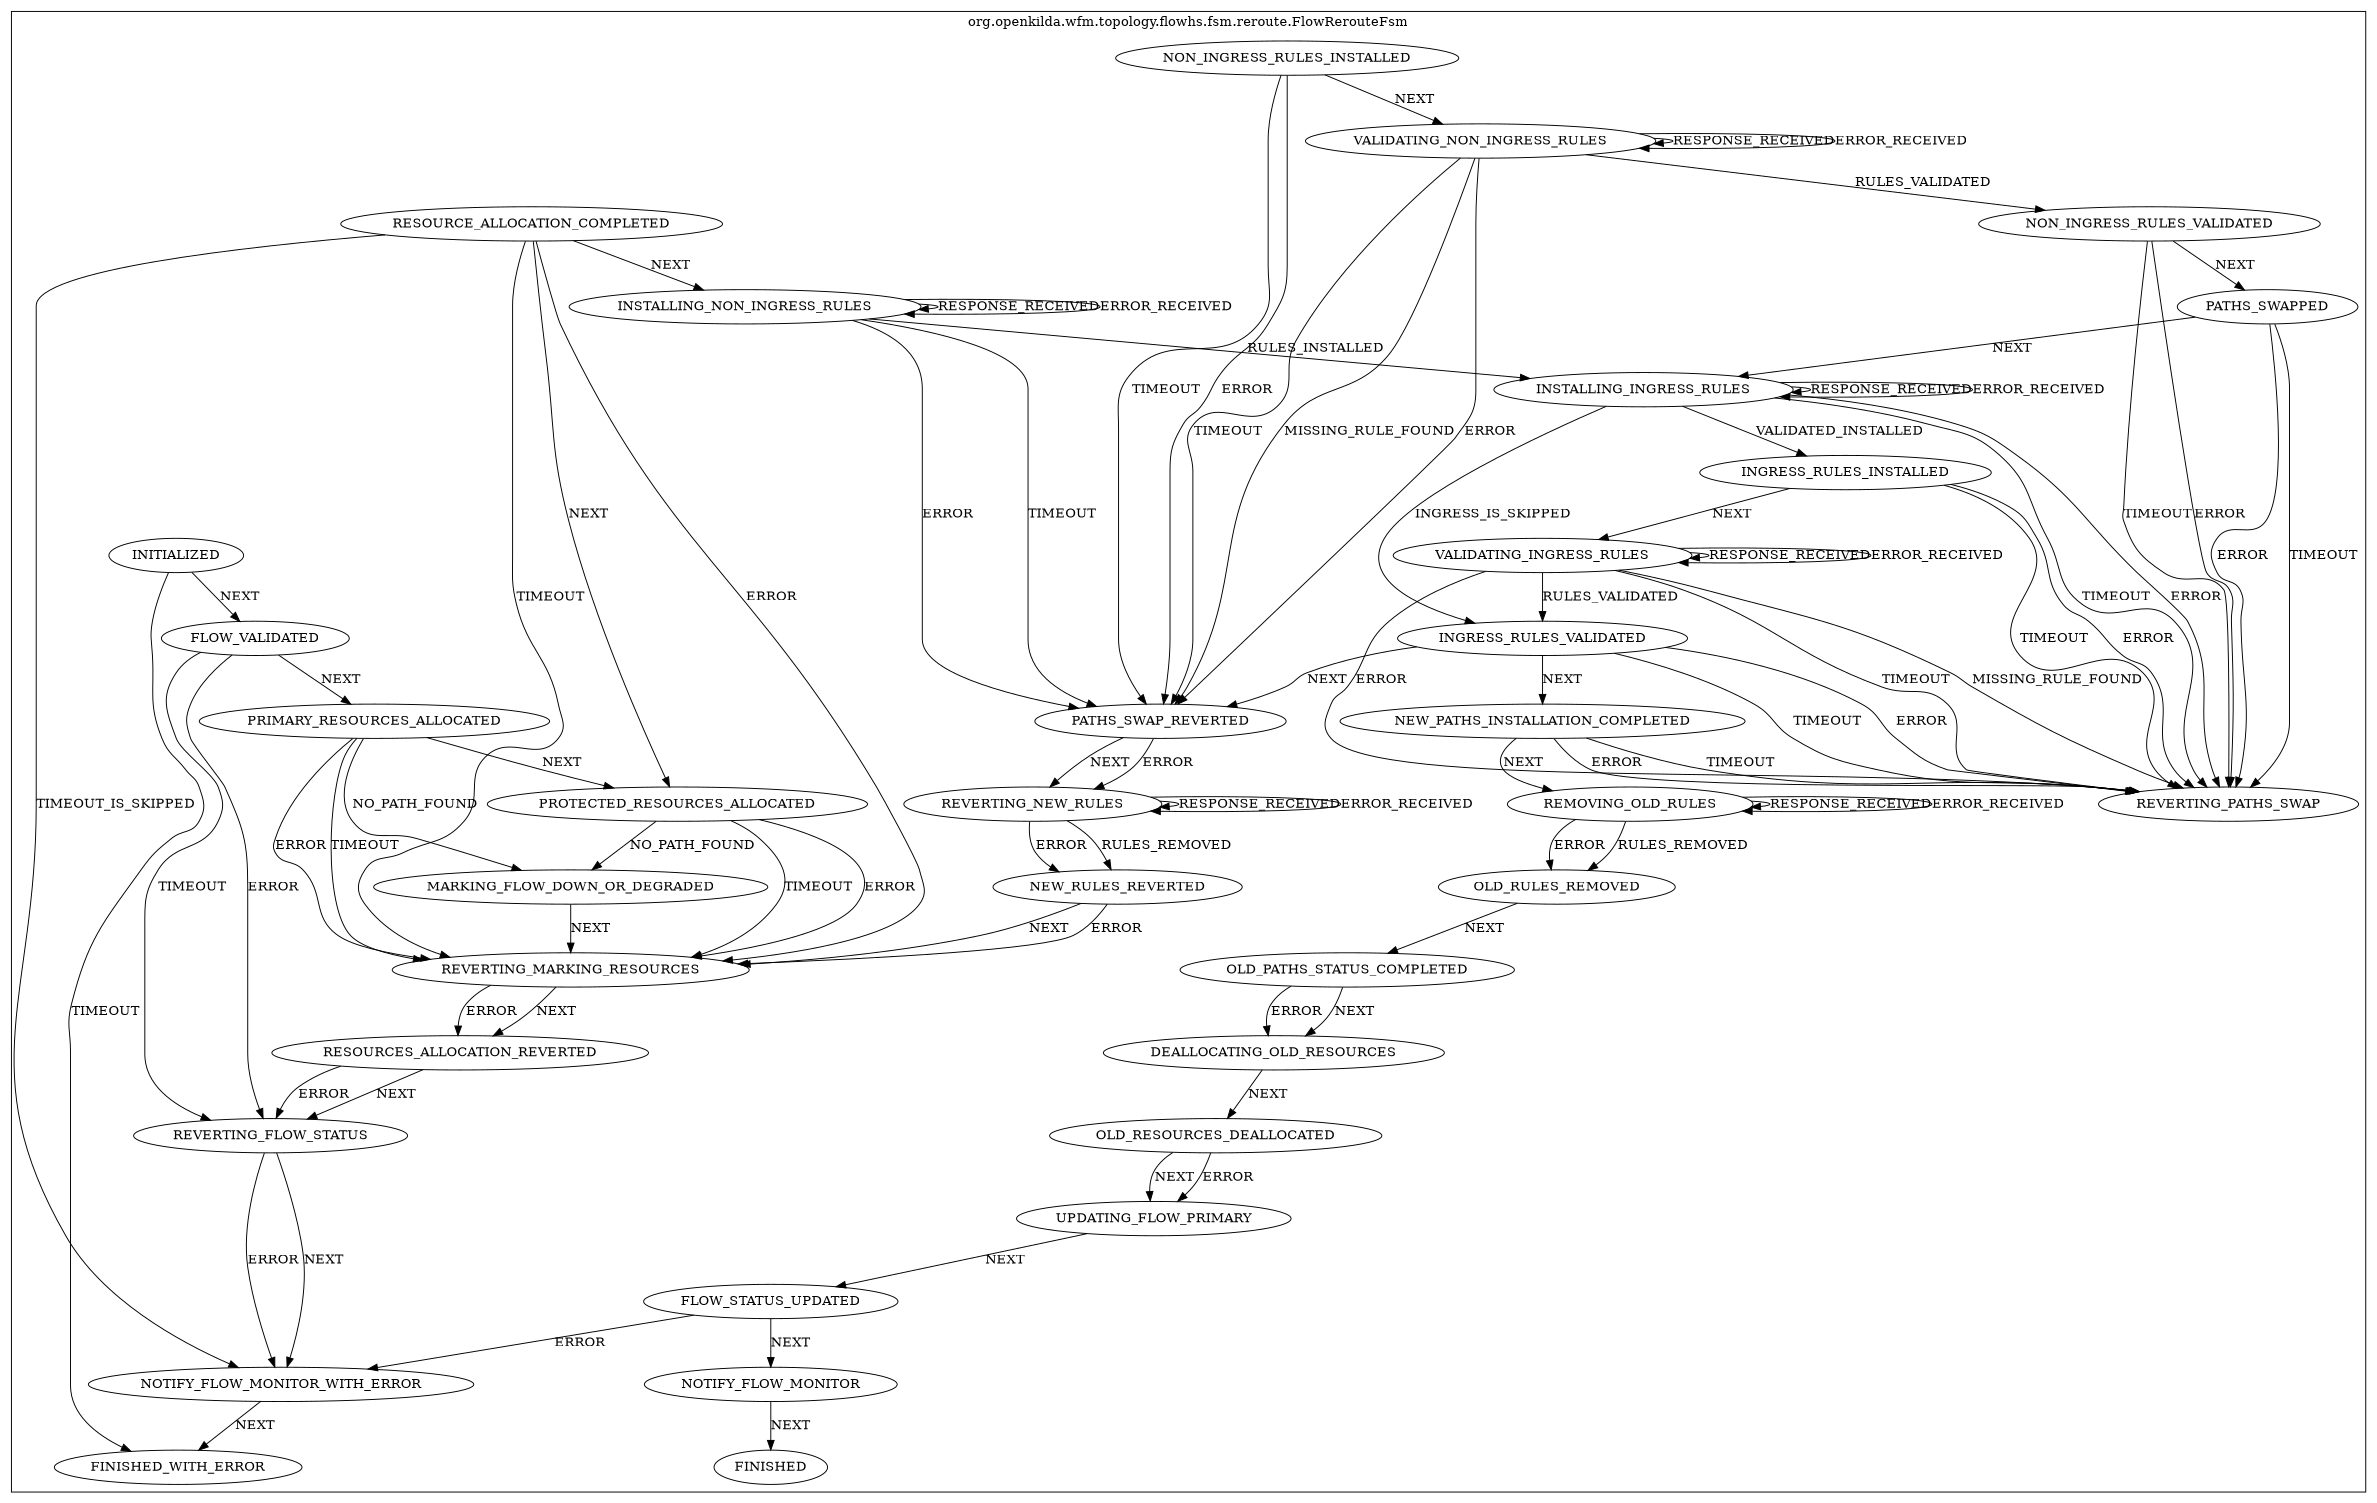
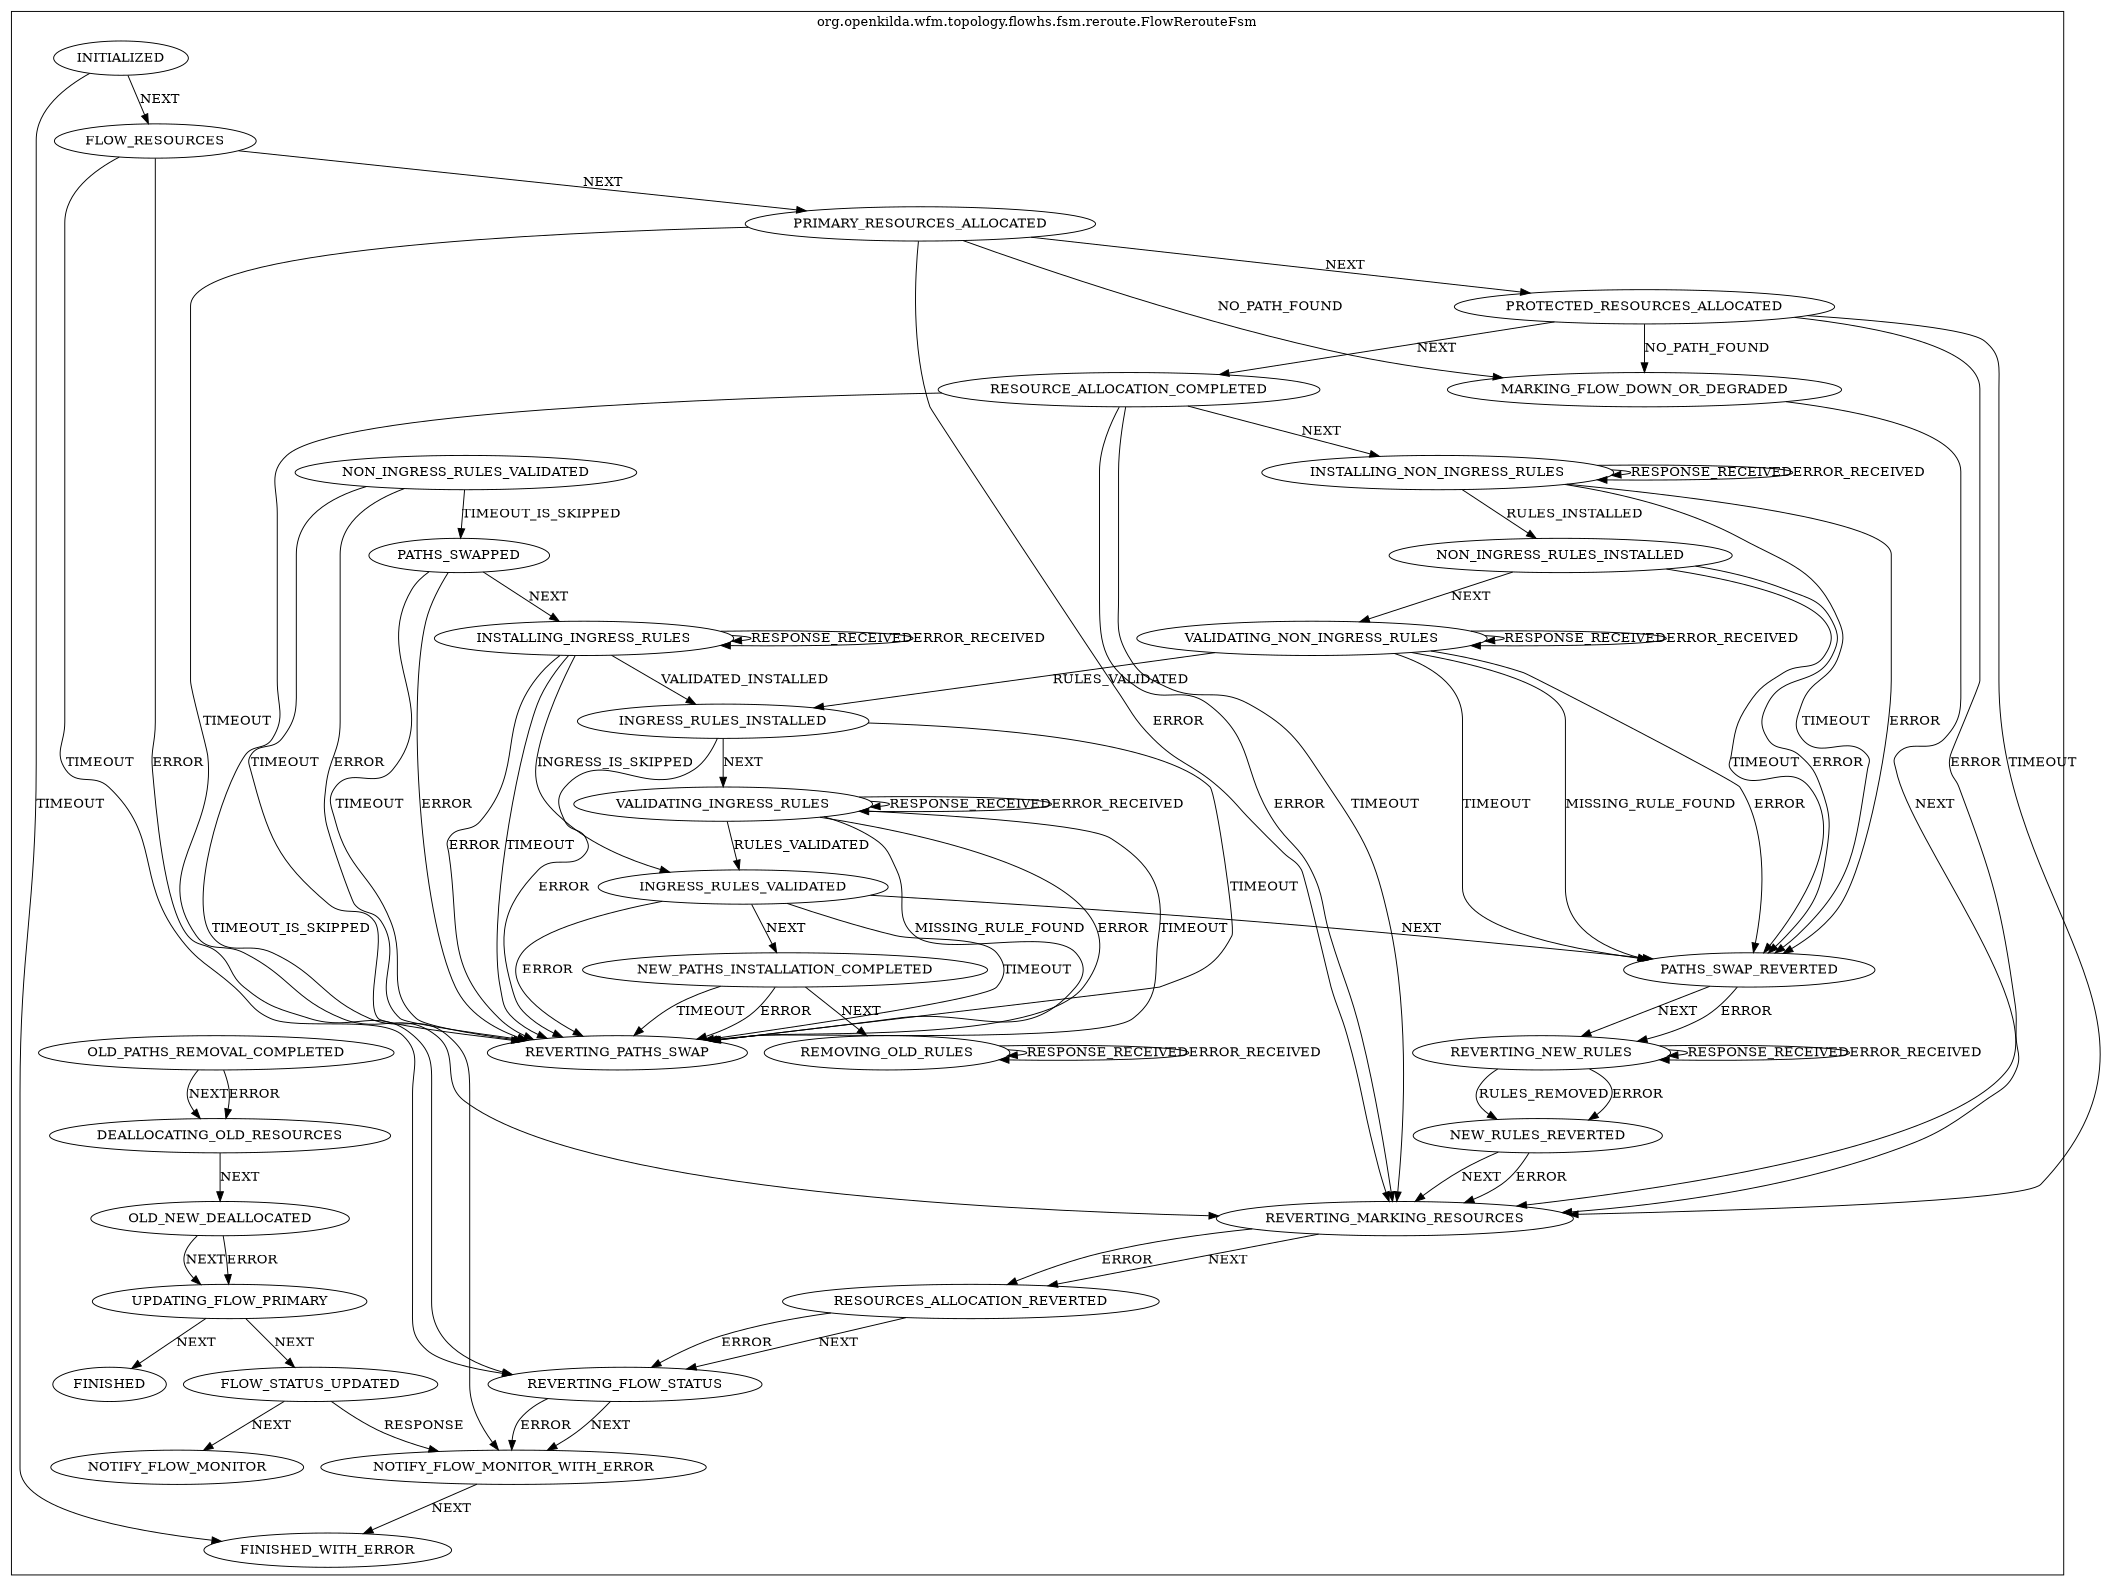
edge "VALIDATING_NON_INGRESS_RULES" -> "NON_INGRESS_RULES_VALIDATED": now "VALIDATING_NON_INGRESS_RULES" -> "INGRESS_RULES_INSTALLED"
edge "NON_INGRESS_RULES_VALIDATED" -> "PATHS_SWAPPED": label "NEXT" -> "TIMEOUT_IS_SKIPPED"
edge "INSTALLING_NON_INGRESS_RULES" -> "INSTALLING_INGRESS_RULES": now "INSTALLING_NON_INGRESS_RULES" -> "NON_INGRESS_RULES_INSTALLED"
edge "RESOURCE_ALLOCATION_COMPLETED" -> "PROTECTED_RESOURCES_ALLOCATED": reversed
node "FLOW_VALIDATED": label "FLOW_VALIDATED" -> "FLOW_RESOURCES"
node "OLD_RULES_REMOVED": removed
node "OLD_PATHS_STATUS_COMPLETED": label "OLD_PATHS_STATUS_COMPLETED" -> "OLD_PATHS_REMOVAL_COMPLETED"
node "OLD_RESOURCES_DEALLOCATED": label "OLD_RESOURCES_DEALLOCATED" -> "OLD_NEW_DEALLOCATED"
edge "FLOW_STATUS_UPDATED" -> "NOTIFY_FLOW_MONITOR_WITH_ERROR": label "ERROR" -> "RESPONSE"
edge "NOTIFY_FLOW_MONITOR" -> "FINISHED": now "UPDATING_FLOW_PRIMARY" -> "FINISHED"
